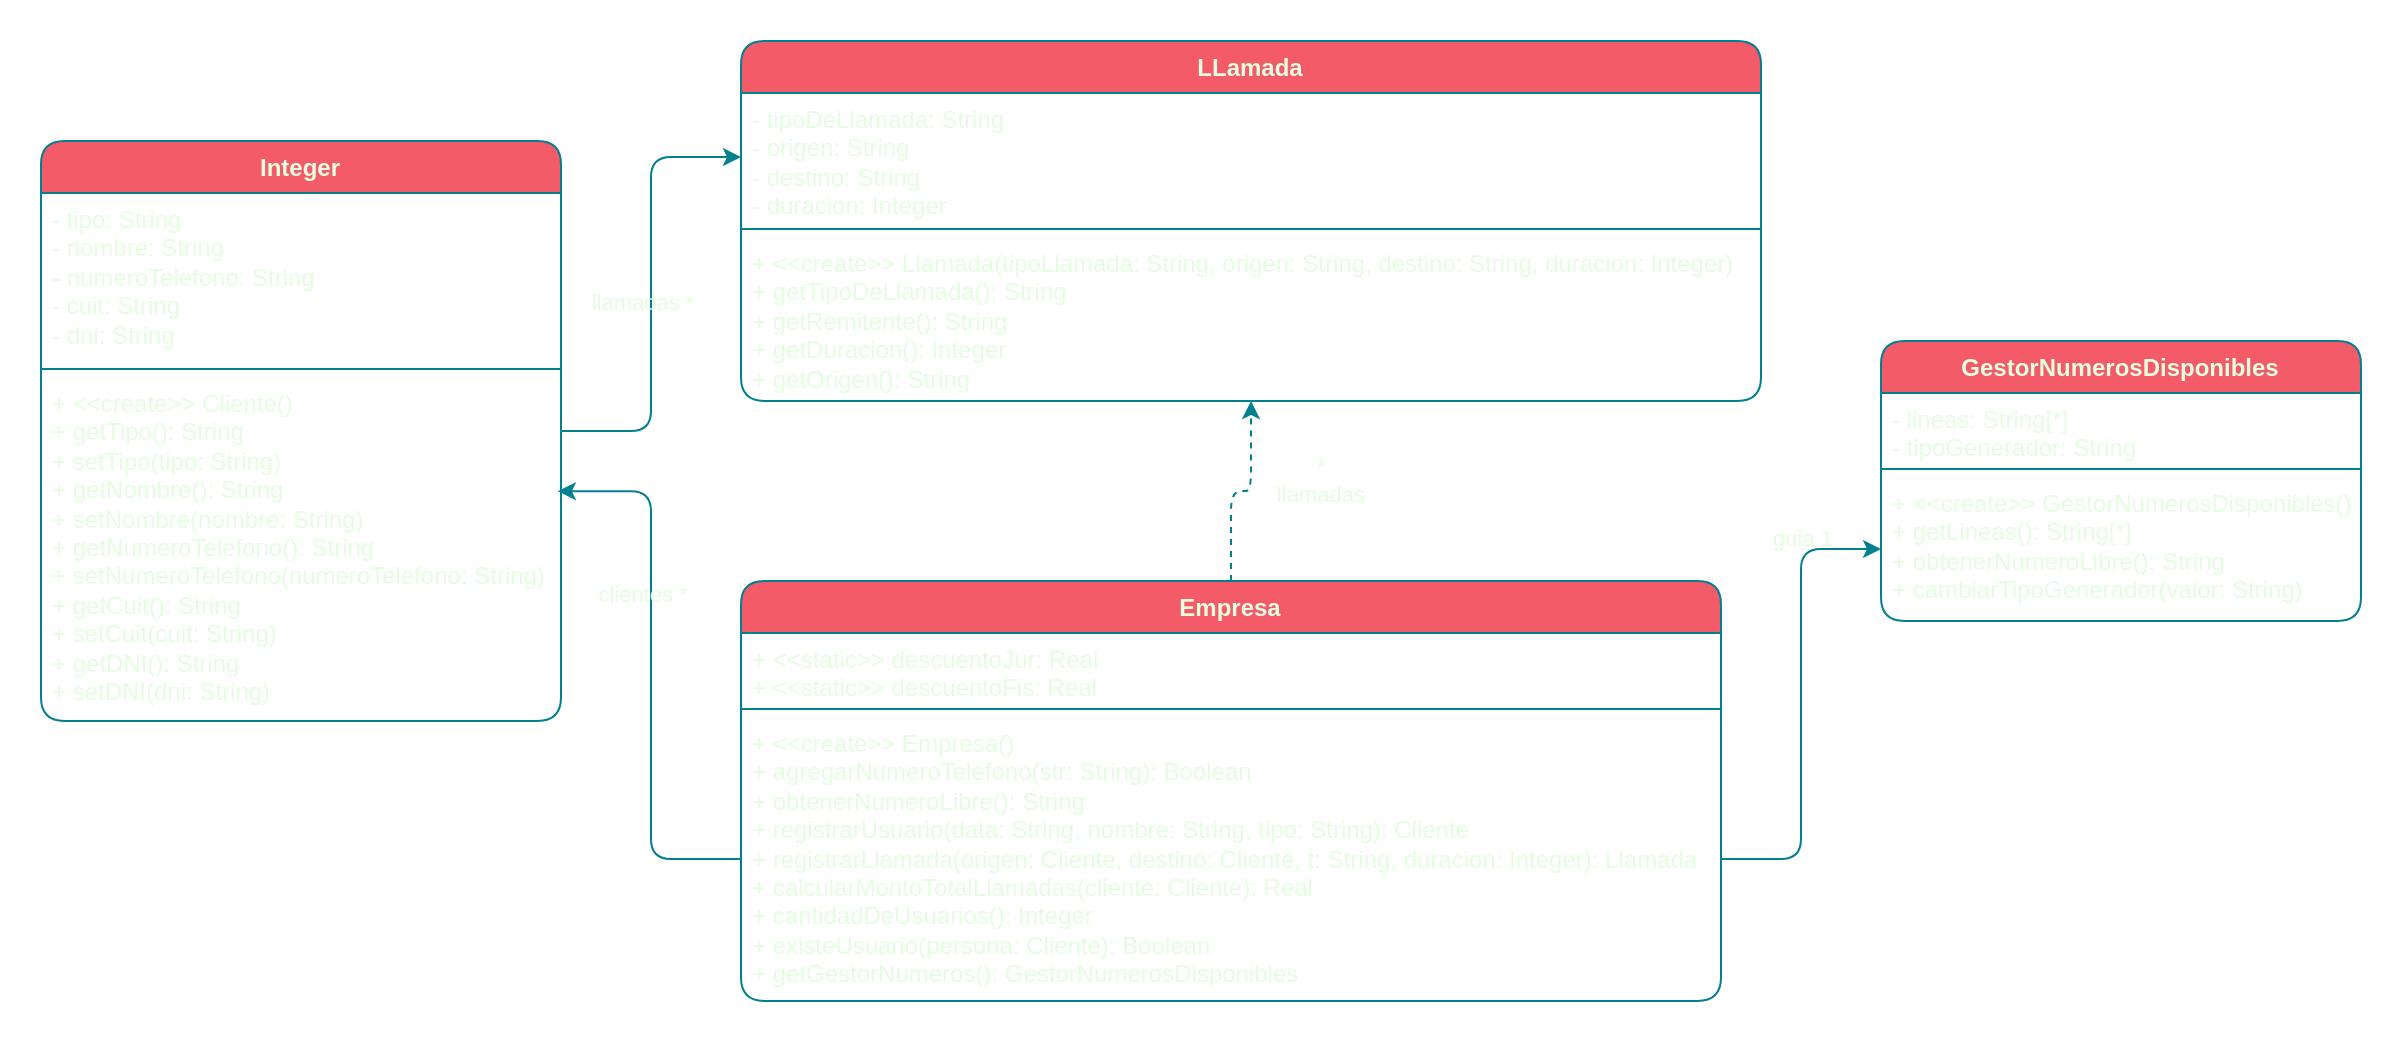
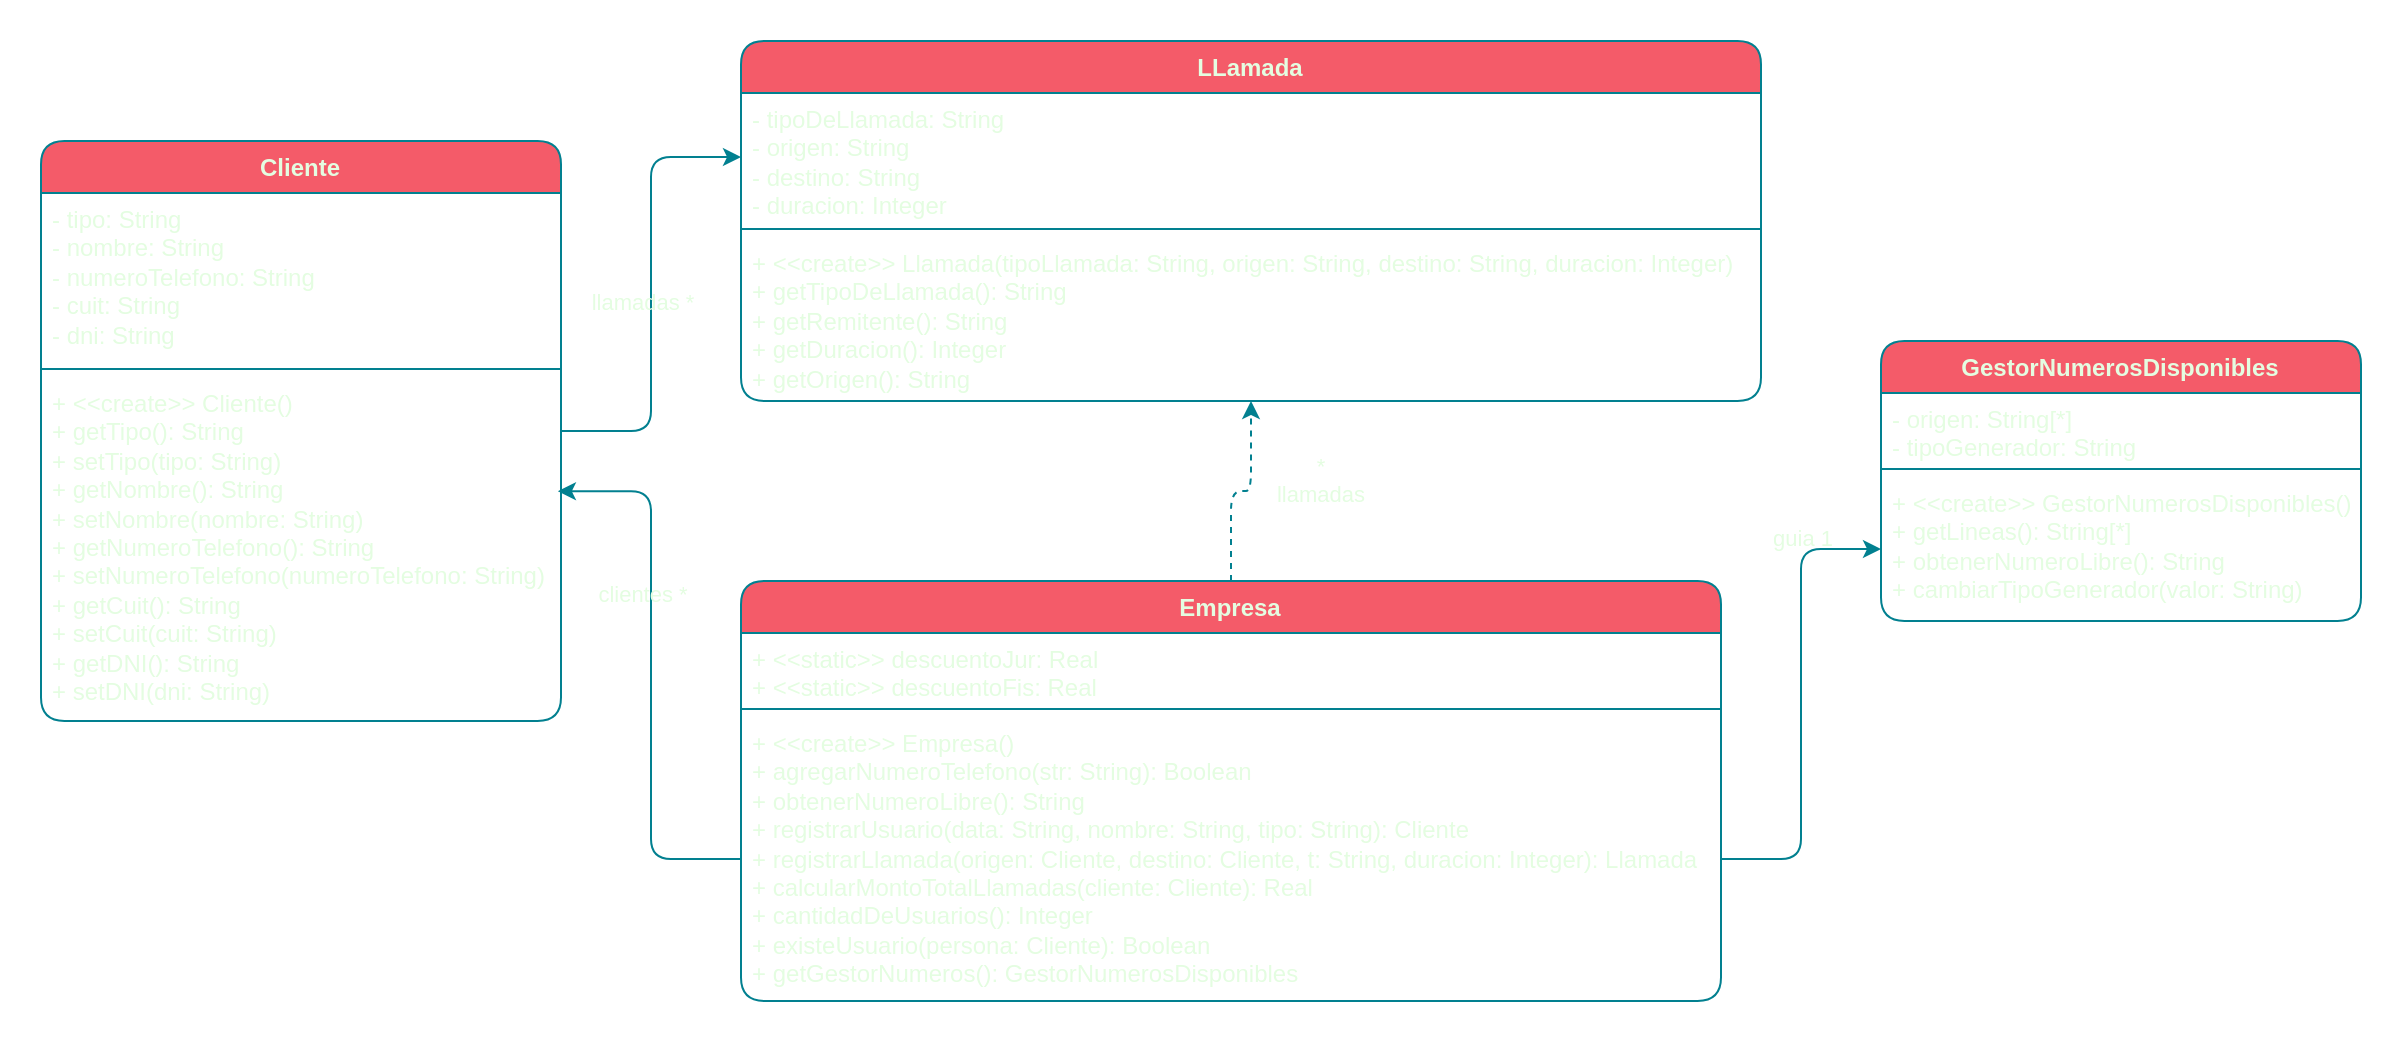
node "Integer": label "Integer" -> "Cliente"
node "- lineas: String[*] - tipoGenerador: String": label "- lineas: String[*] - tipoGenerador: String" -> "- origen: String[*] - tipoGenerador: String"
